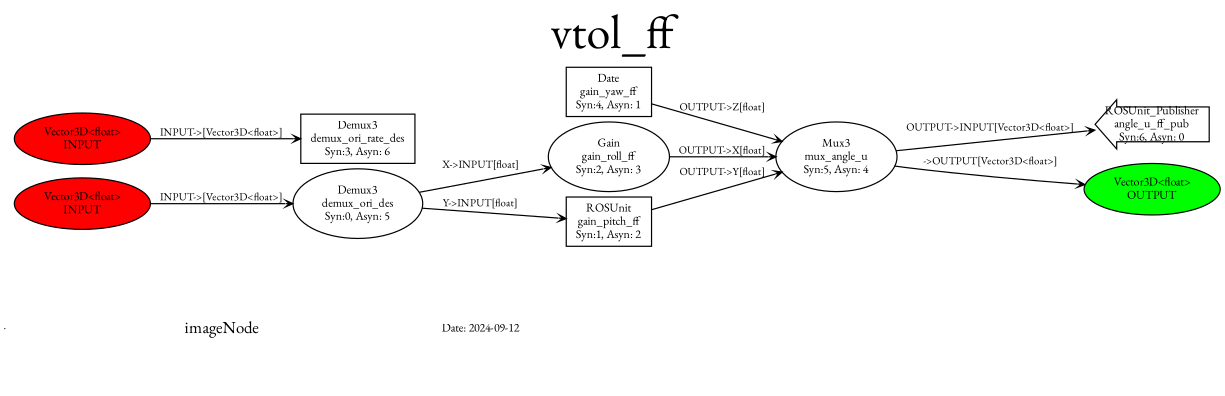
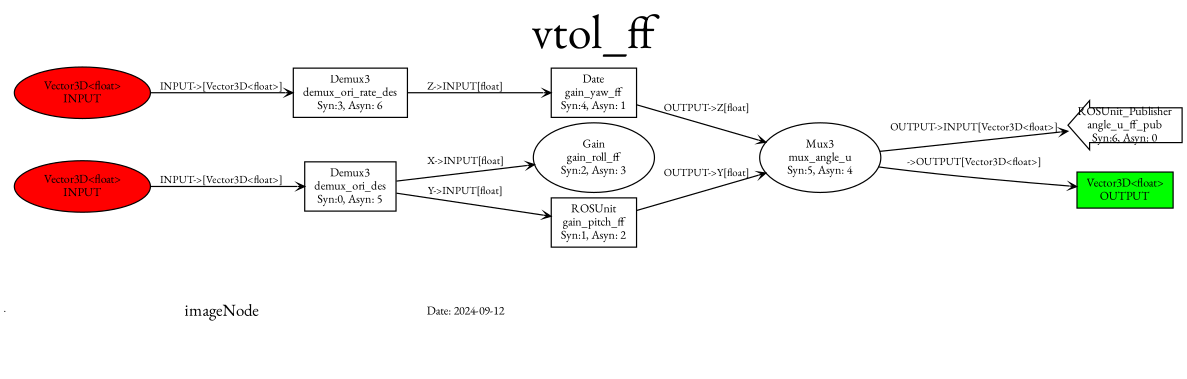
edge "Demux3 demux_ori_rate_des Syn:3, Asyn: 6" -> "Date gain_yaw_ff Syn:4, Asyn: 1": added, label "Z->INPUT[float]"
edge "Gain gain_roll_ff Syn:2, Asyn: 3" -> "Mux3 mux_angle_u Syn:5, Asyn: 4": removed, label "OUTPUT->X[float]"
node "Vector3D<float> OUTPUT": shape ellipse -> box
node "Demux3 demux_ori_des Syn:0, Asyn: 5": shape ellipse -> box
